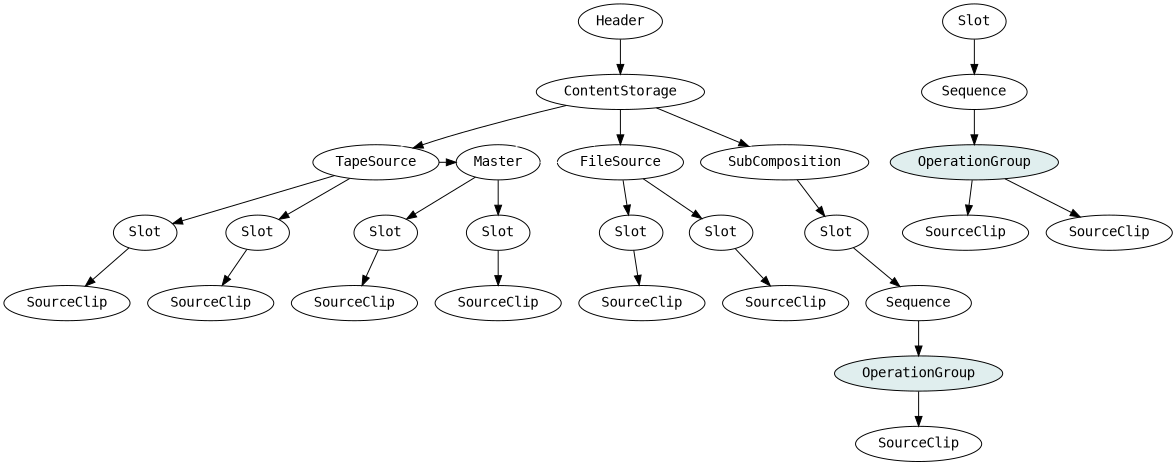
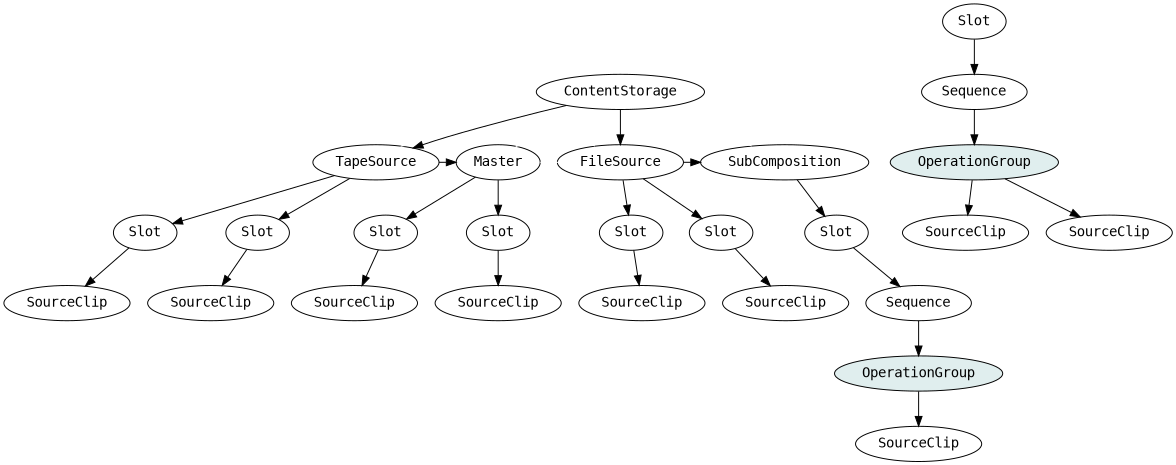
node "Header": removed
edge "ContentStorage" -> "SubComposition": now "FileSource" -> "SubComposition"
